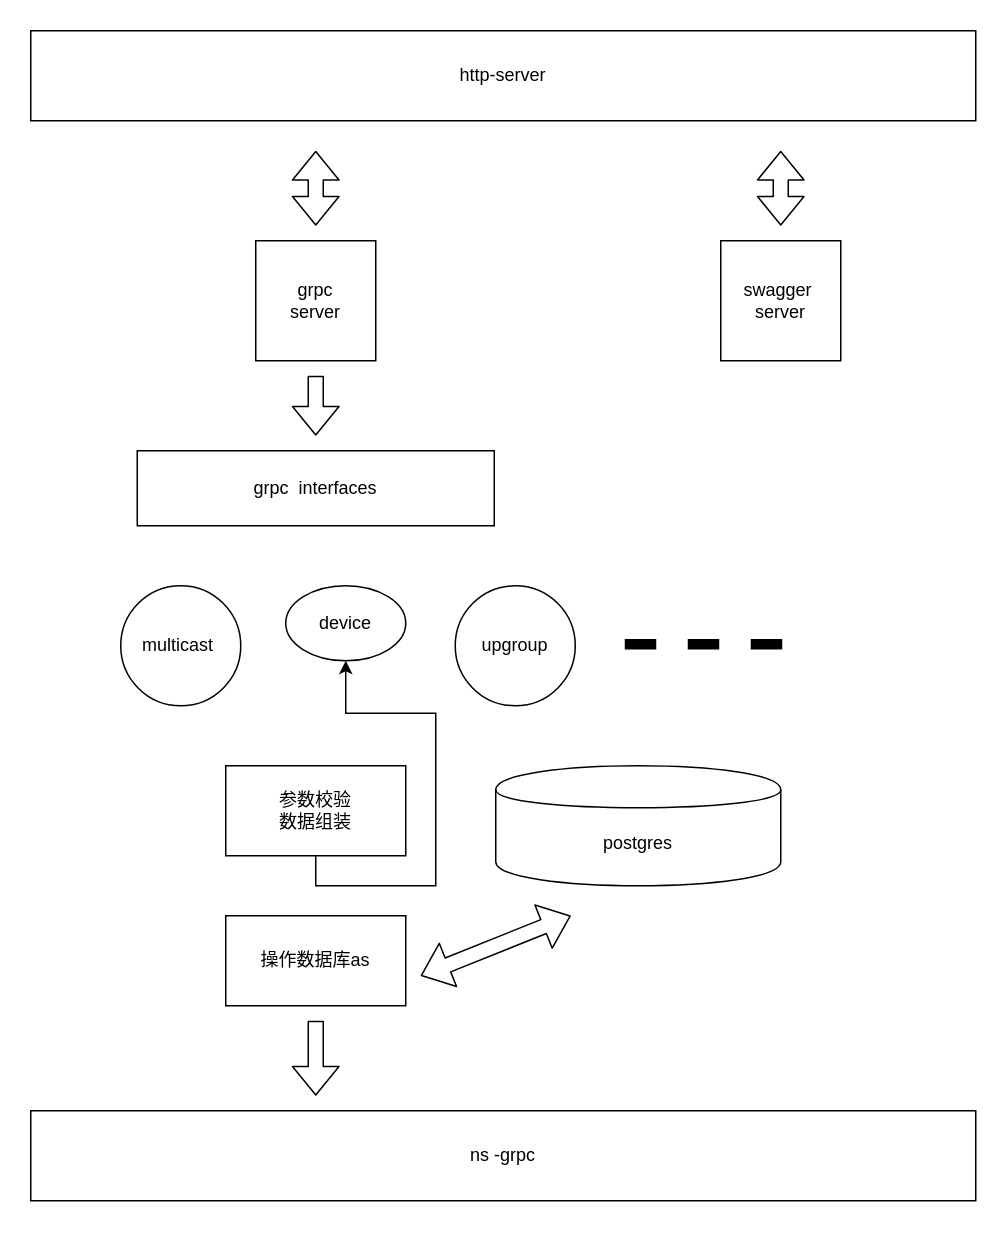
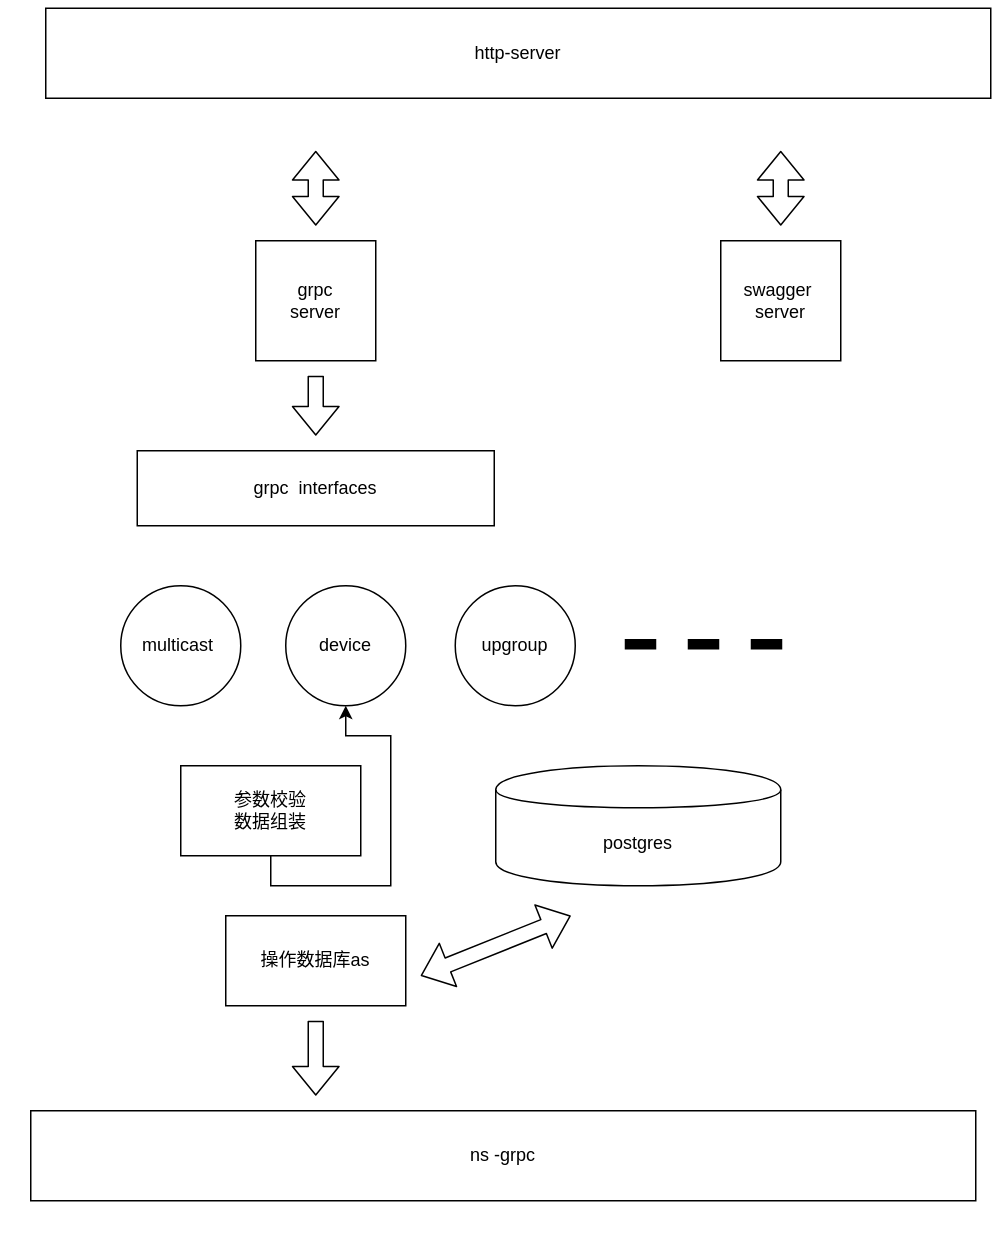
node "http-server": moved (503, 76) -> (518, 53)
node "device": size 120x75 -> 120x120
node "参数校验 数据组装": moved (316, 811) -> (271, 811)
